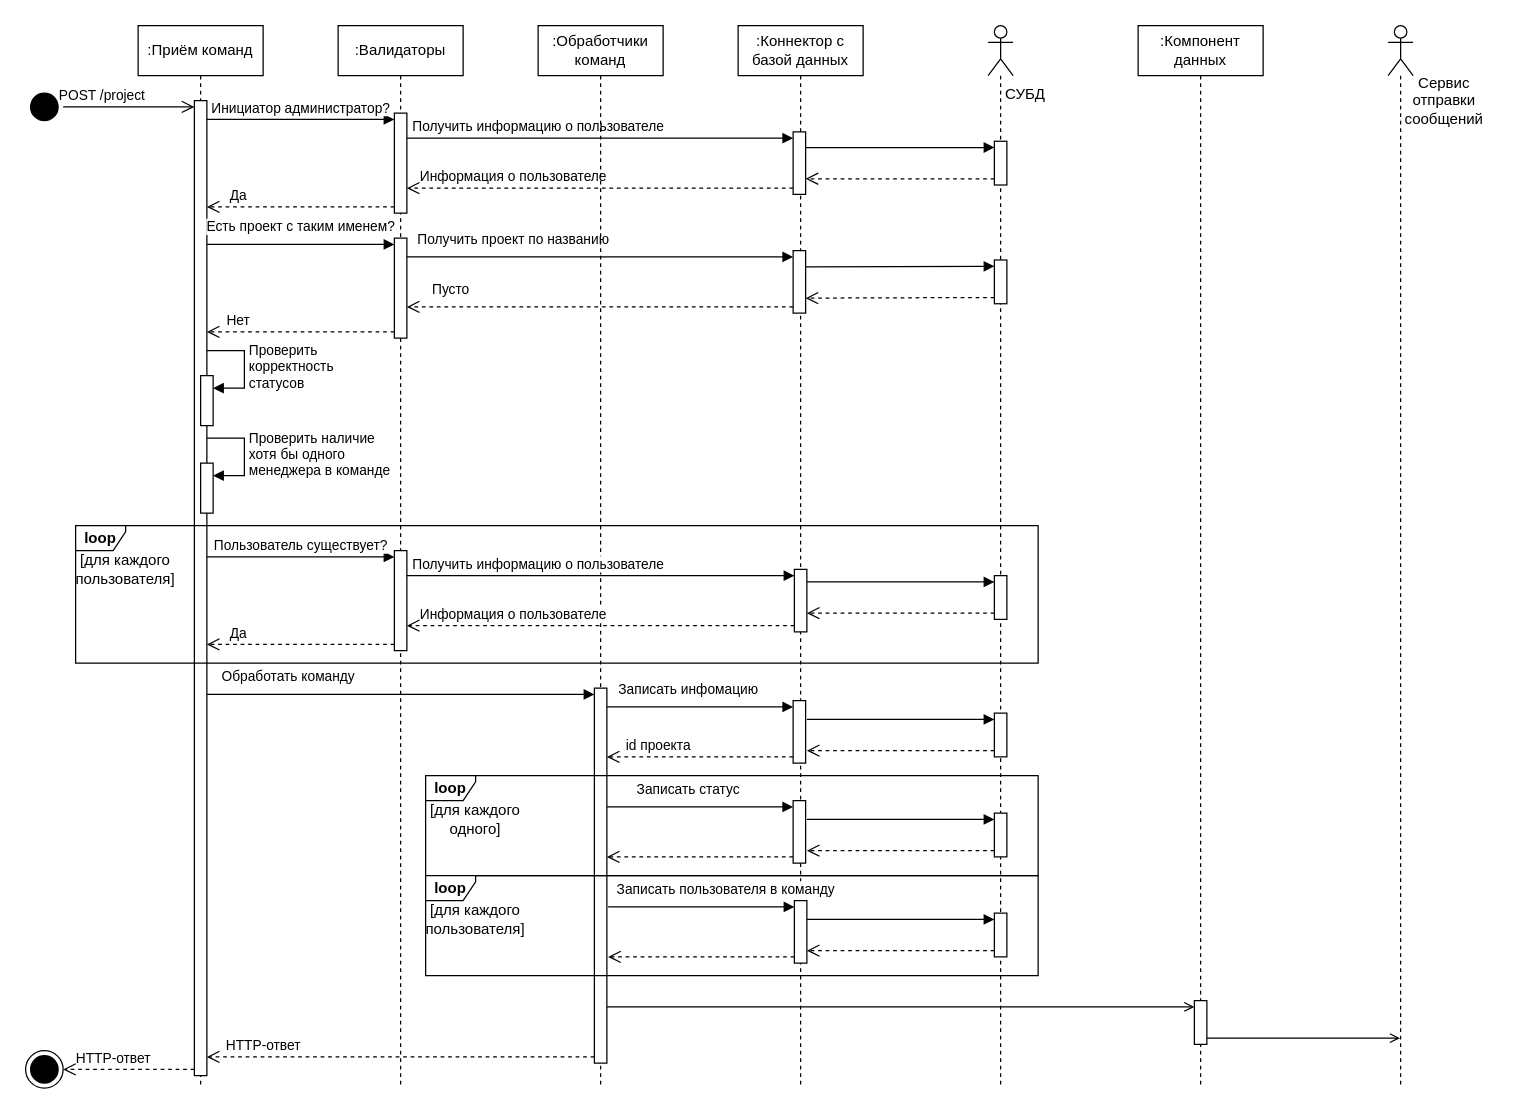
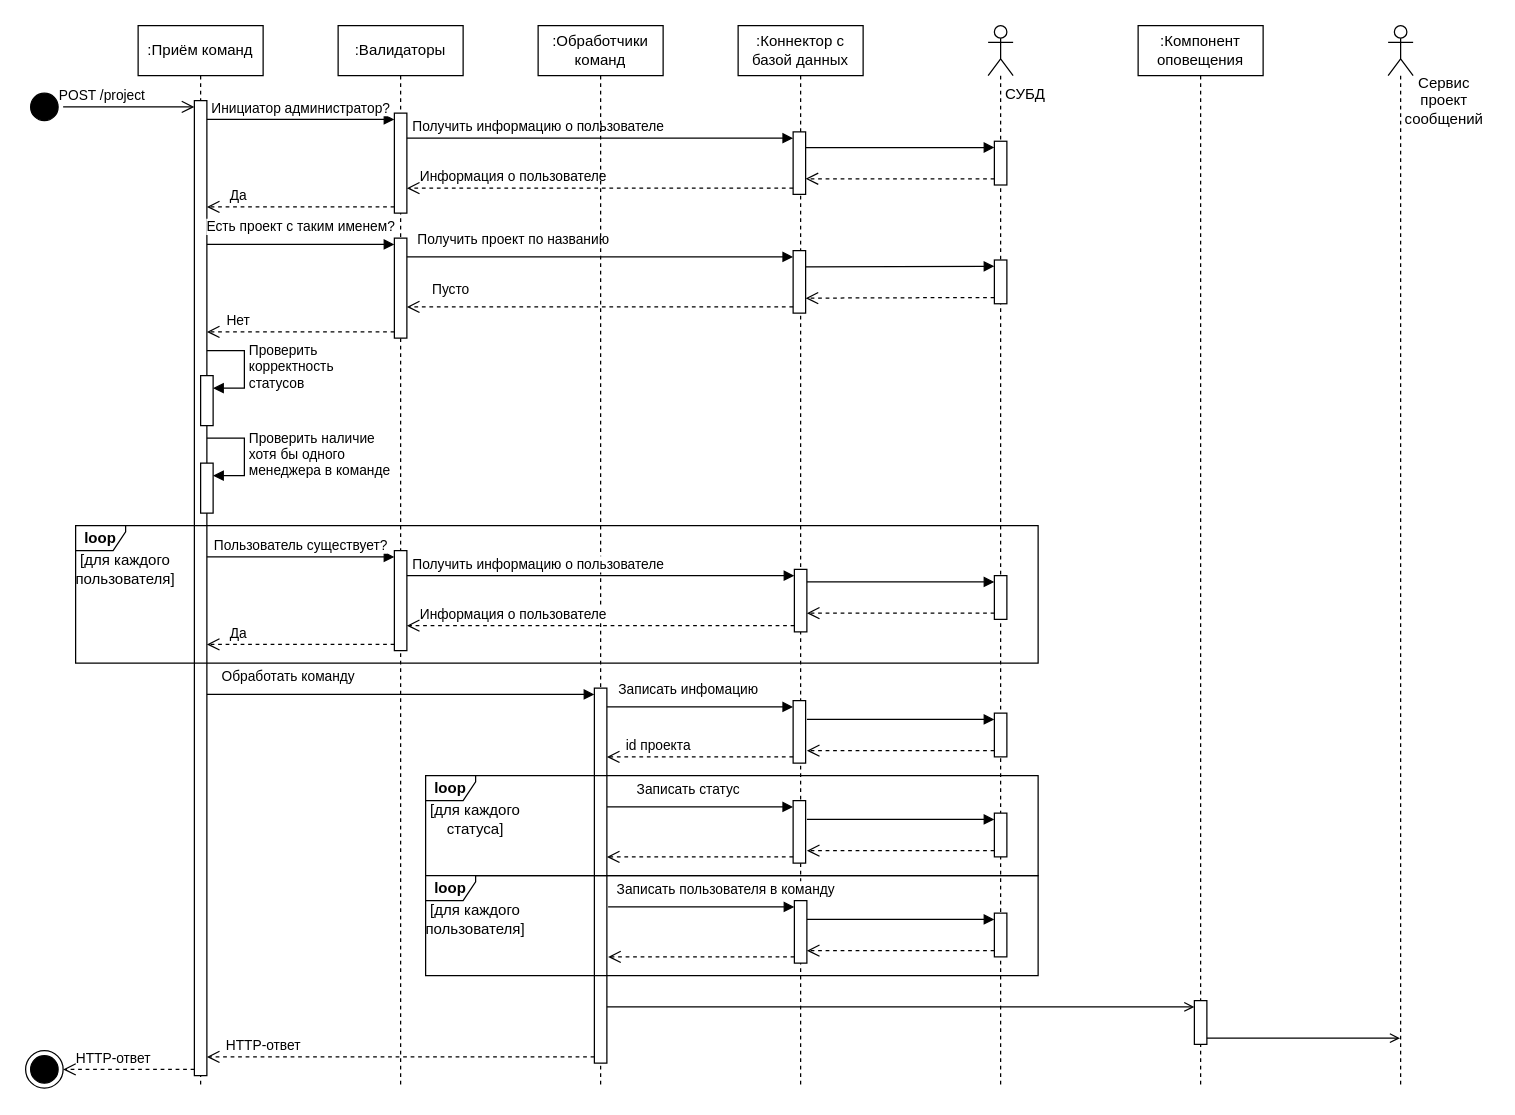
node ":Компонент данных": label ":Компонент данных" -> ":Компонент оповещения"
node "Сервис отправки сообщений": label "Сервис отправки сообщений" -> "Сервис проект сообщений"
node "[для каждого одного]": label "[для каждого одного]" -> "[для каждого статуса]"
